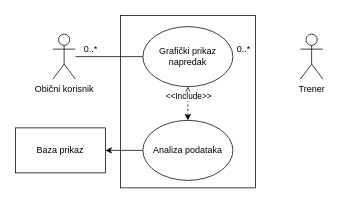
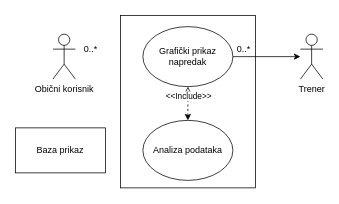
edge "Obični korisnik" -- "Grafički prikaz napredak": removed
edge "Grafički prikaz napredak" -> "Trener": added
edge "Analiza podataka" -> "Baza prikaz": removed
